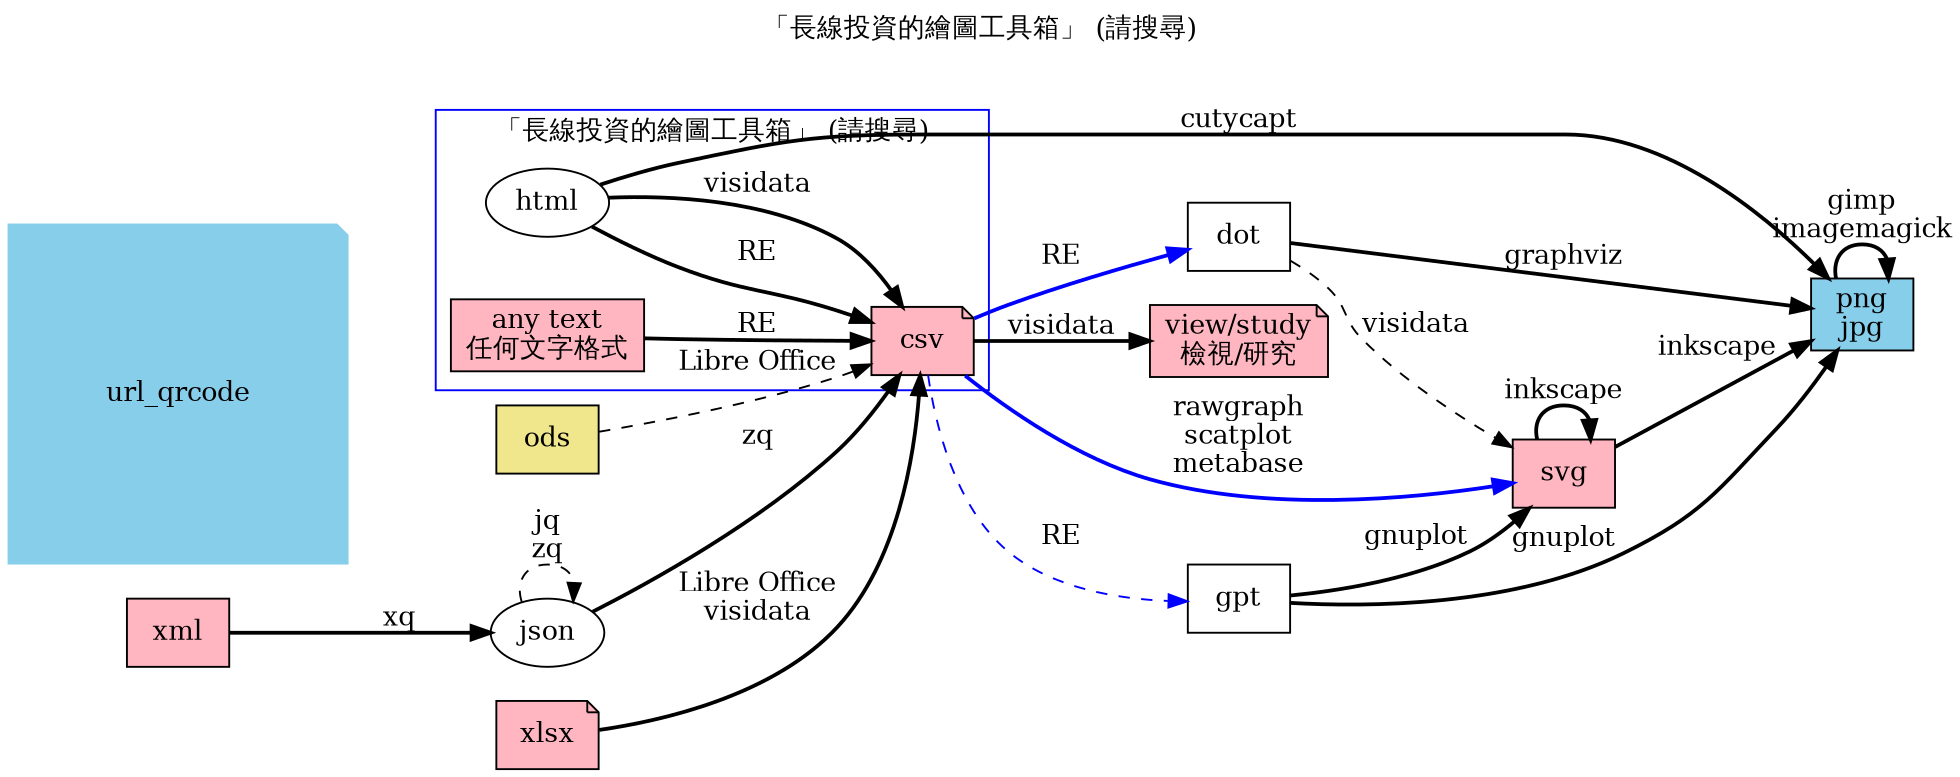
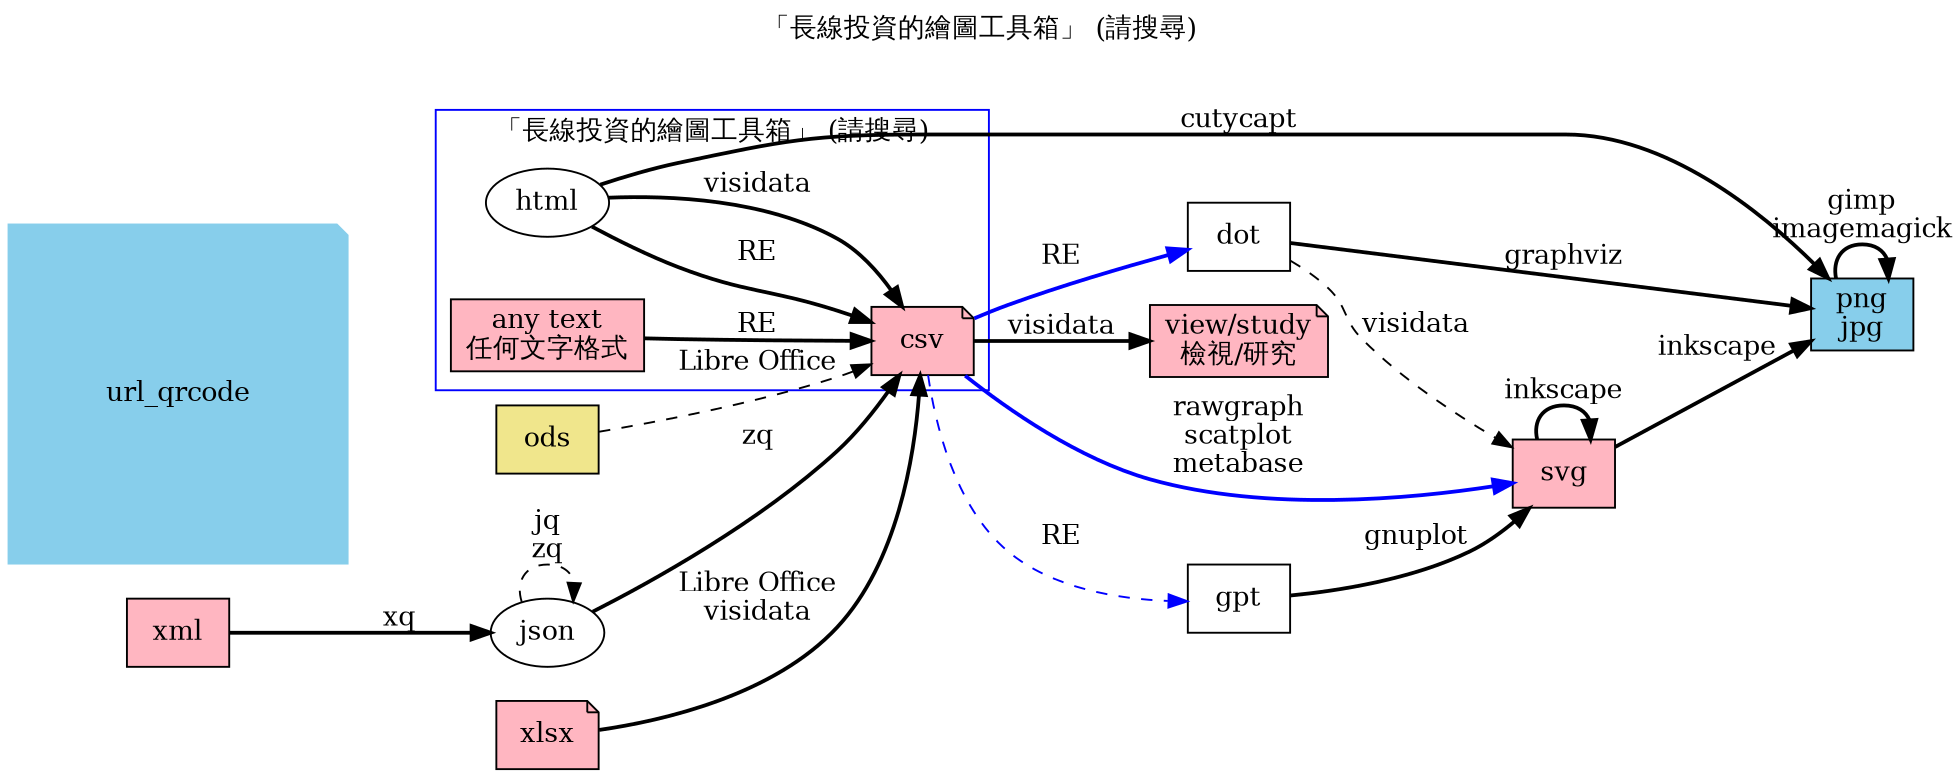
edge "gpt" -> "png jpg": removed, label "gnuplot"
